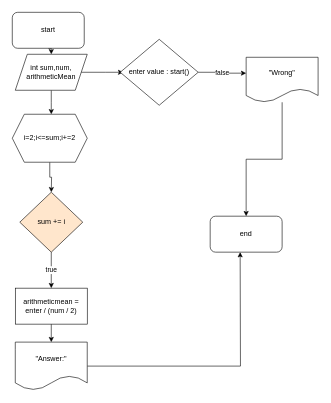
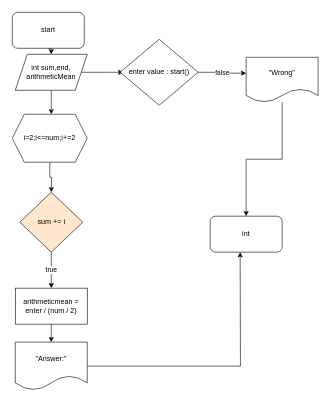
node "int sum,num, arithmeticMean": label "int sum,num, arithmeticMean" -> "int sum,end, arithmeticMean"
node "i=2;i<=sum;i+=2": label "i=2;i<=sum;i+=2" -> "i=2;i<=num;i+=2"
node "end": label "end" -> "int"
